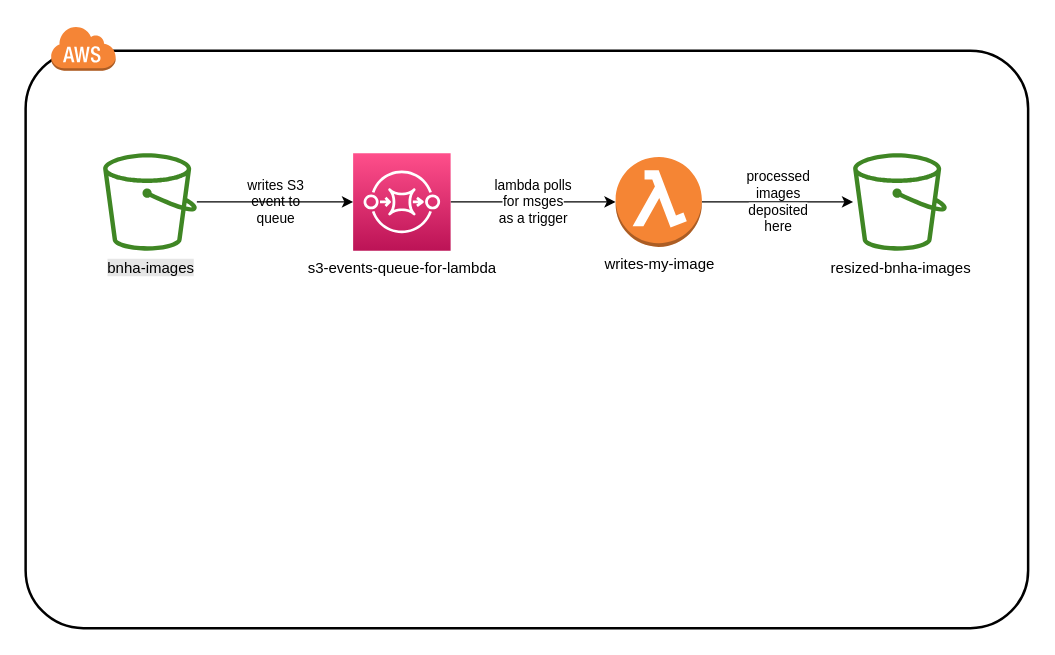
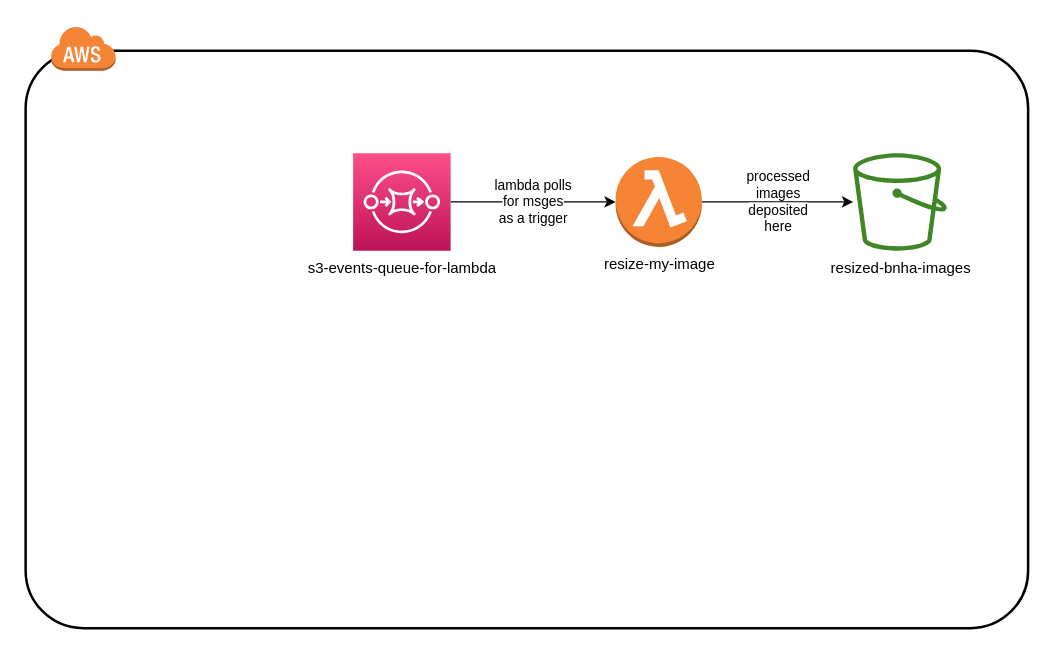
node "bnha-images": removed
edge "bnha-images" -> "s3-events-queue-for-lambda": removed, label "writes S3 event to queue"
node "writes-my-image": label "writes-my-image" -> "resize-my-image"
